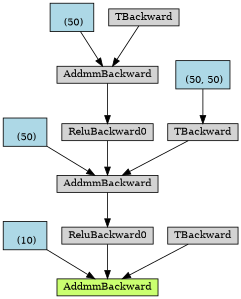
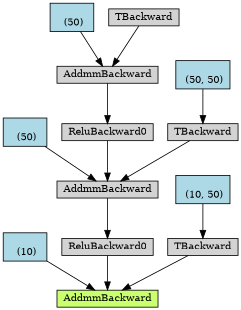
node "(10, 50)": added
